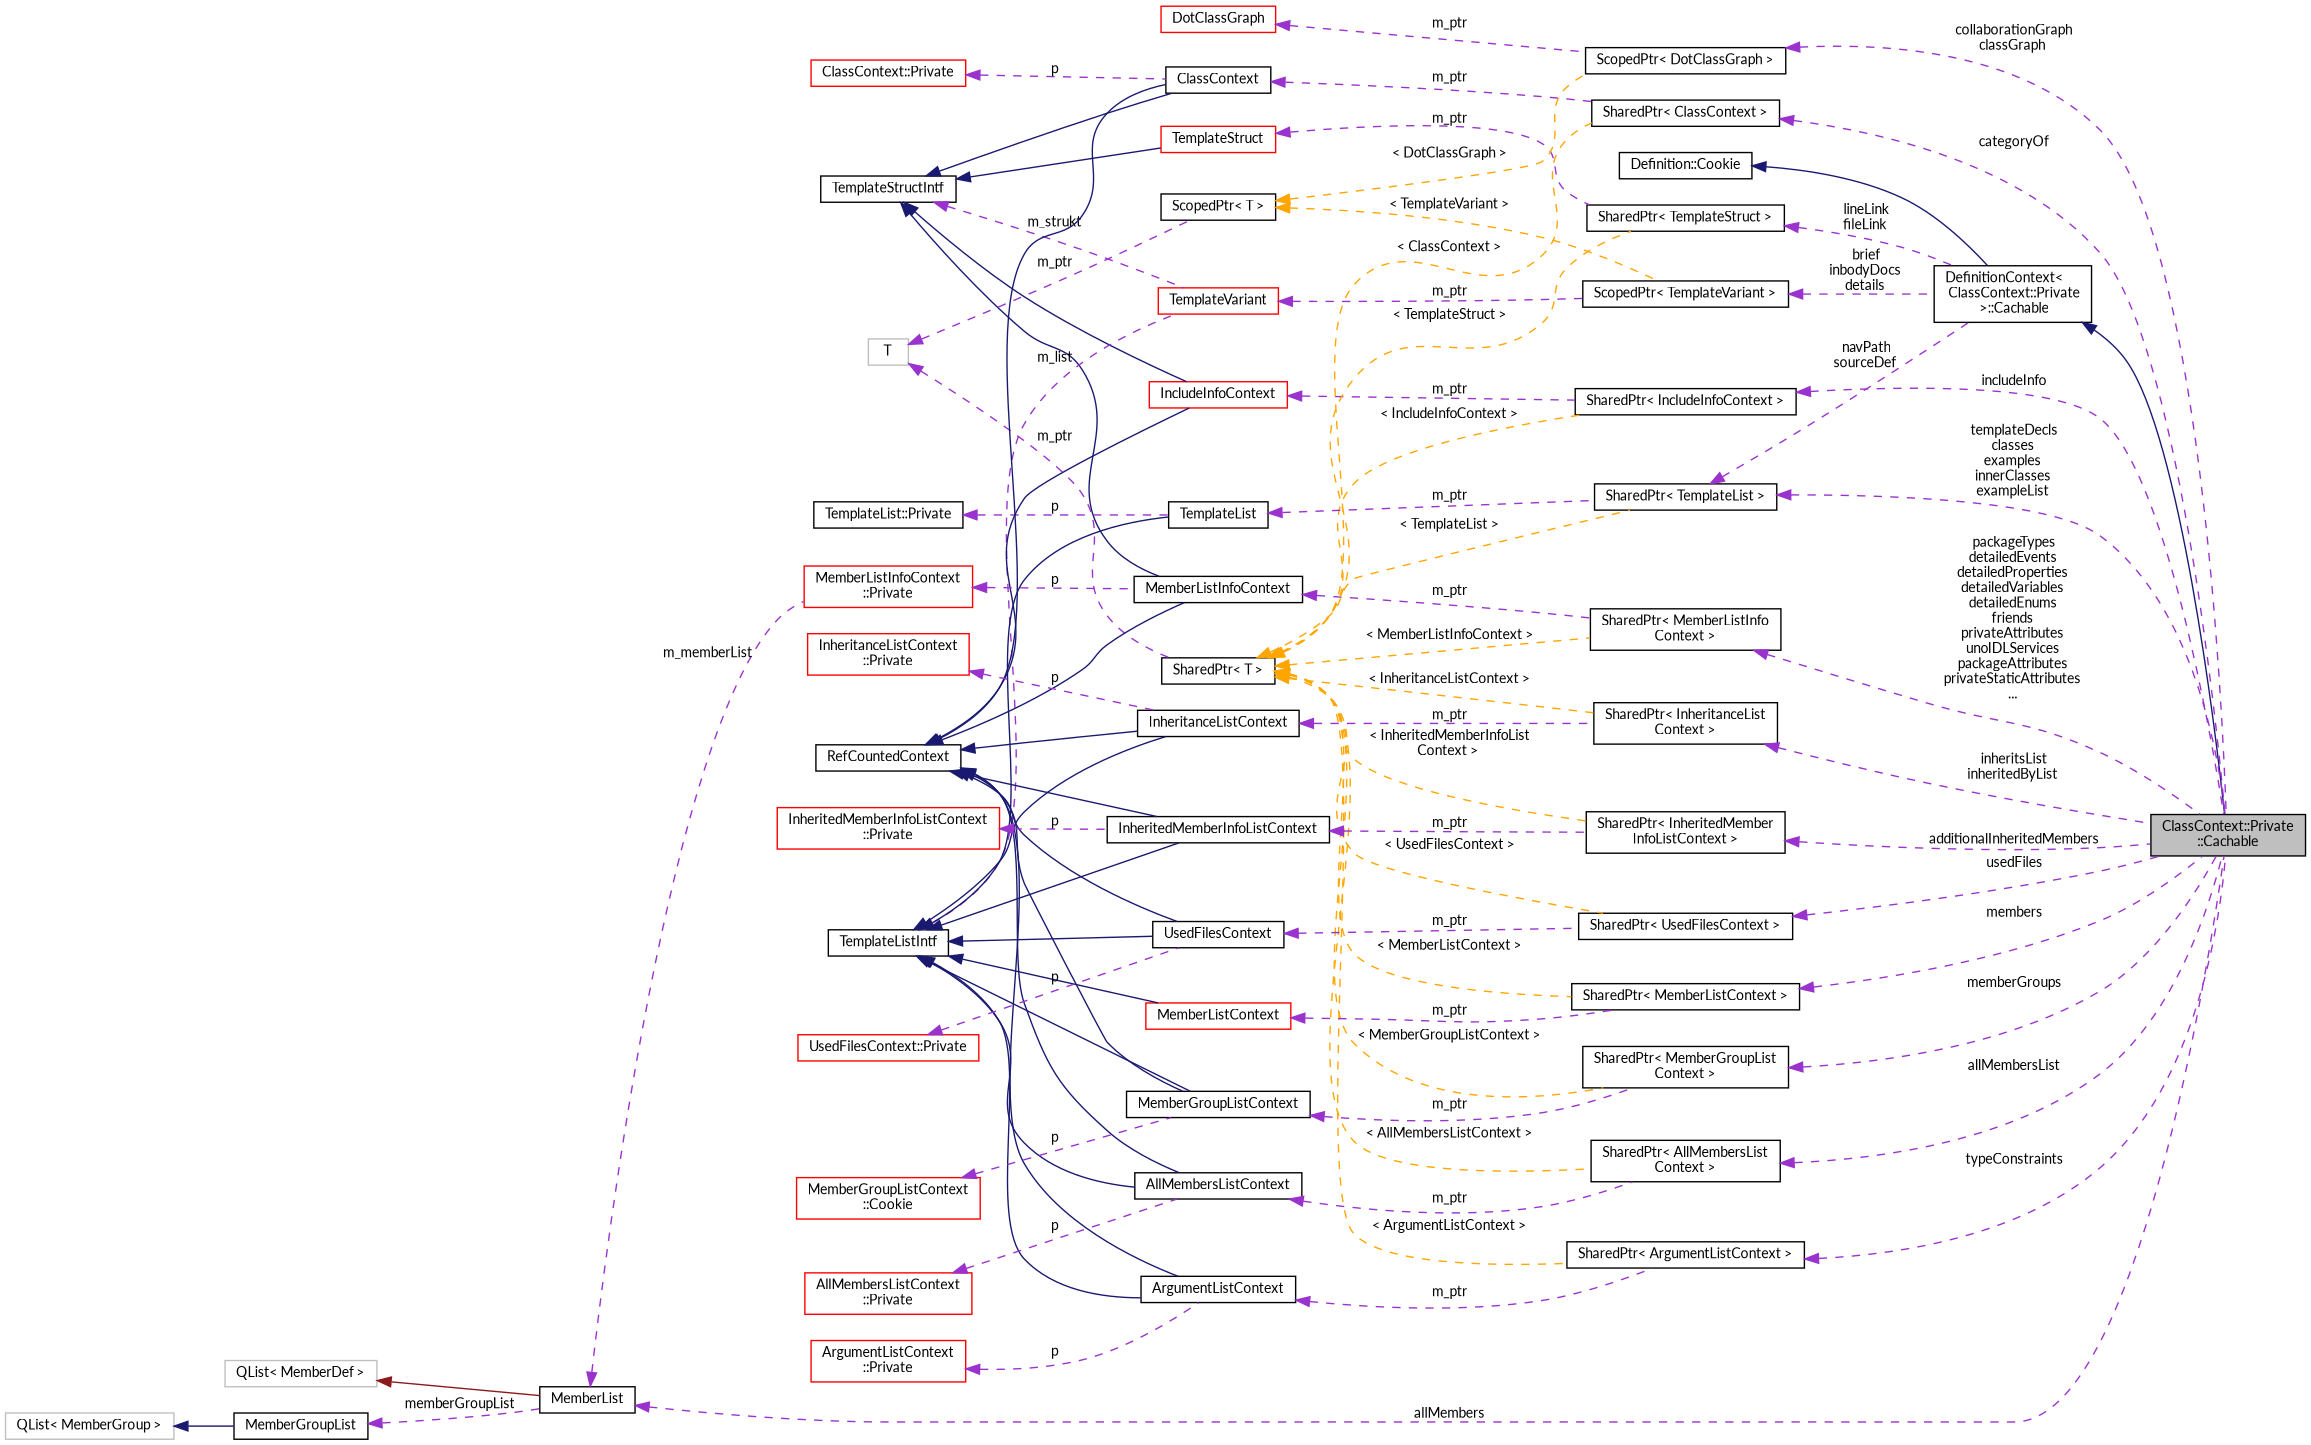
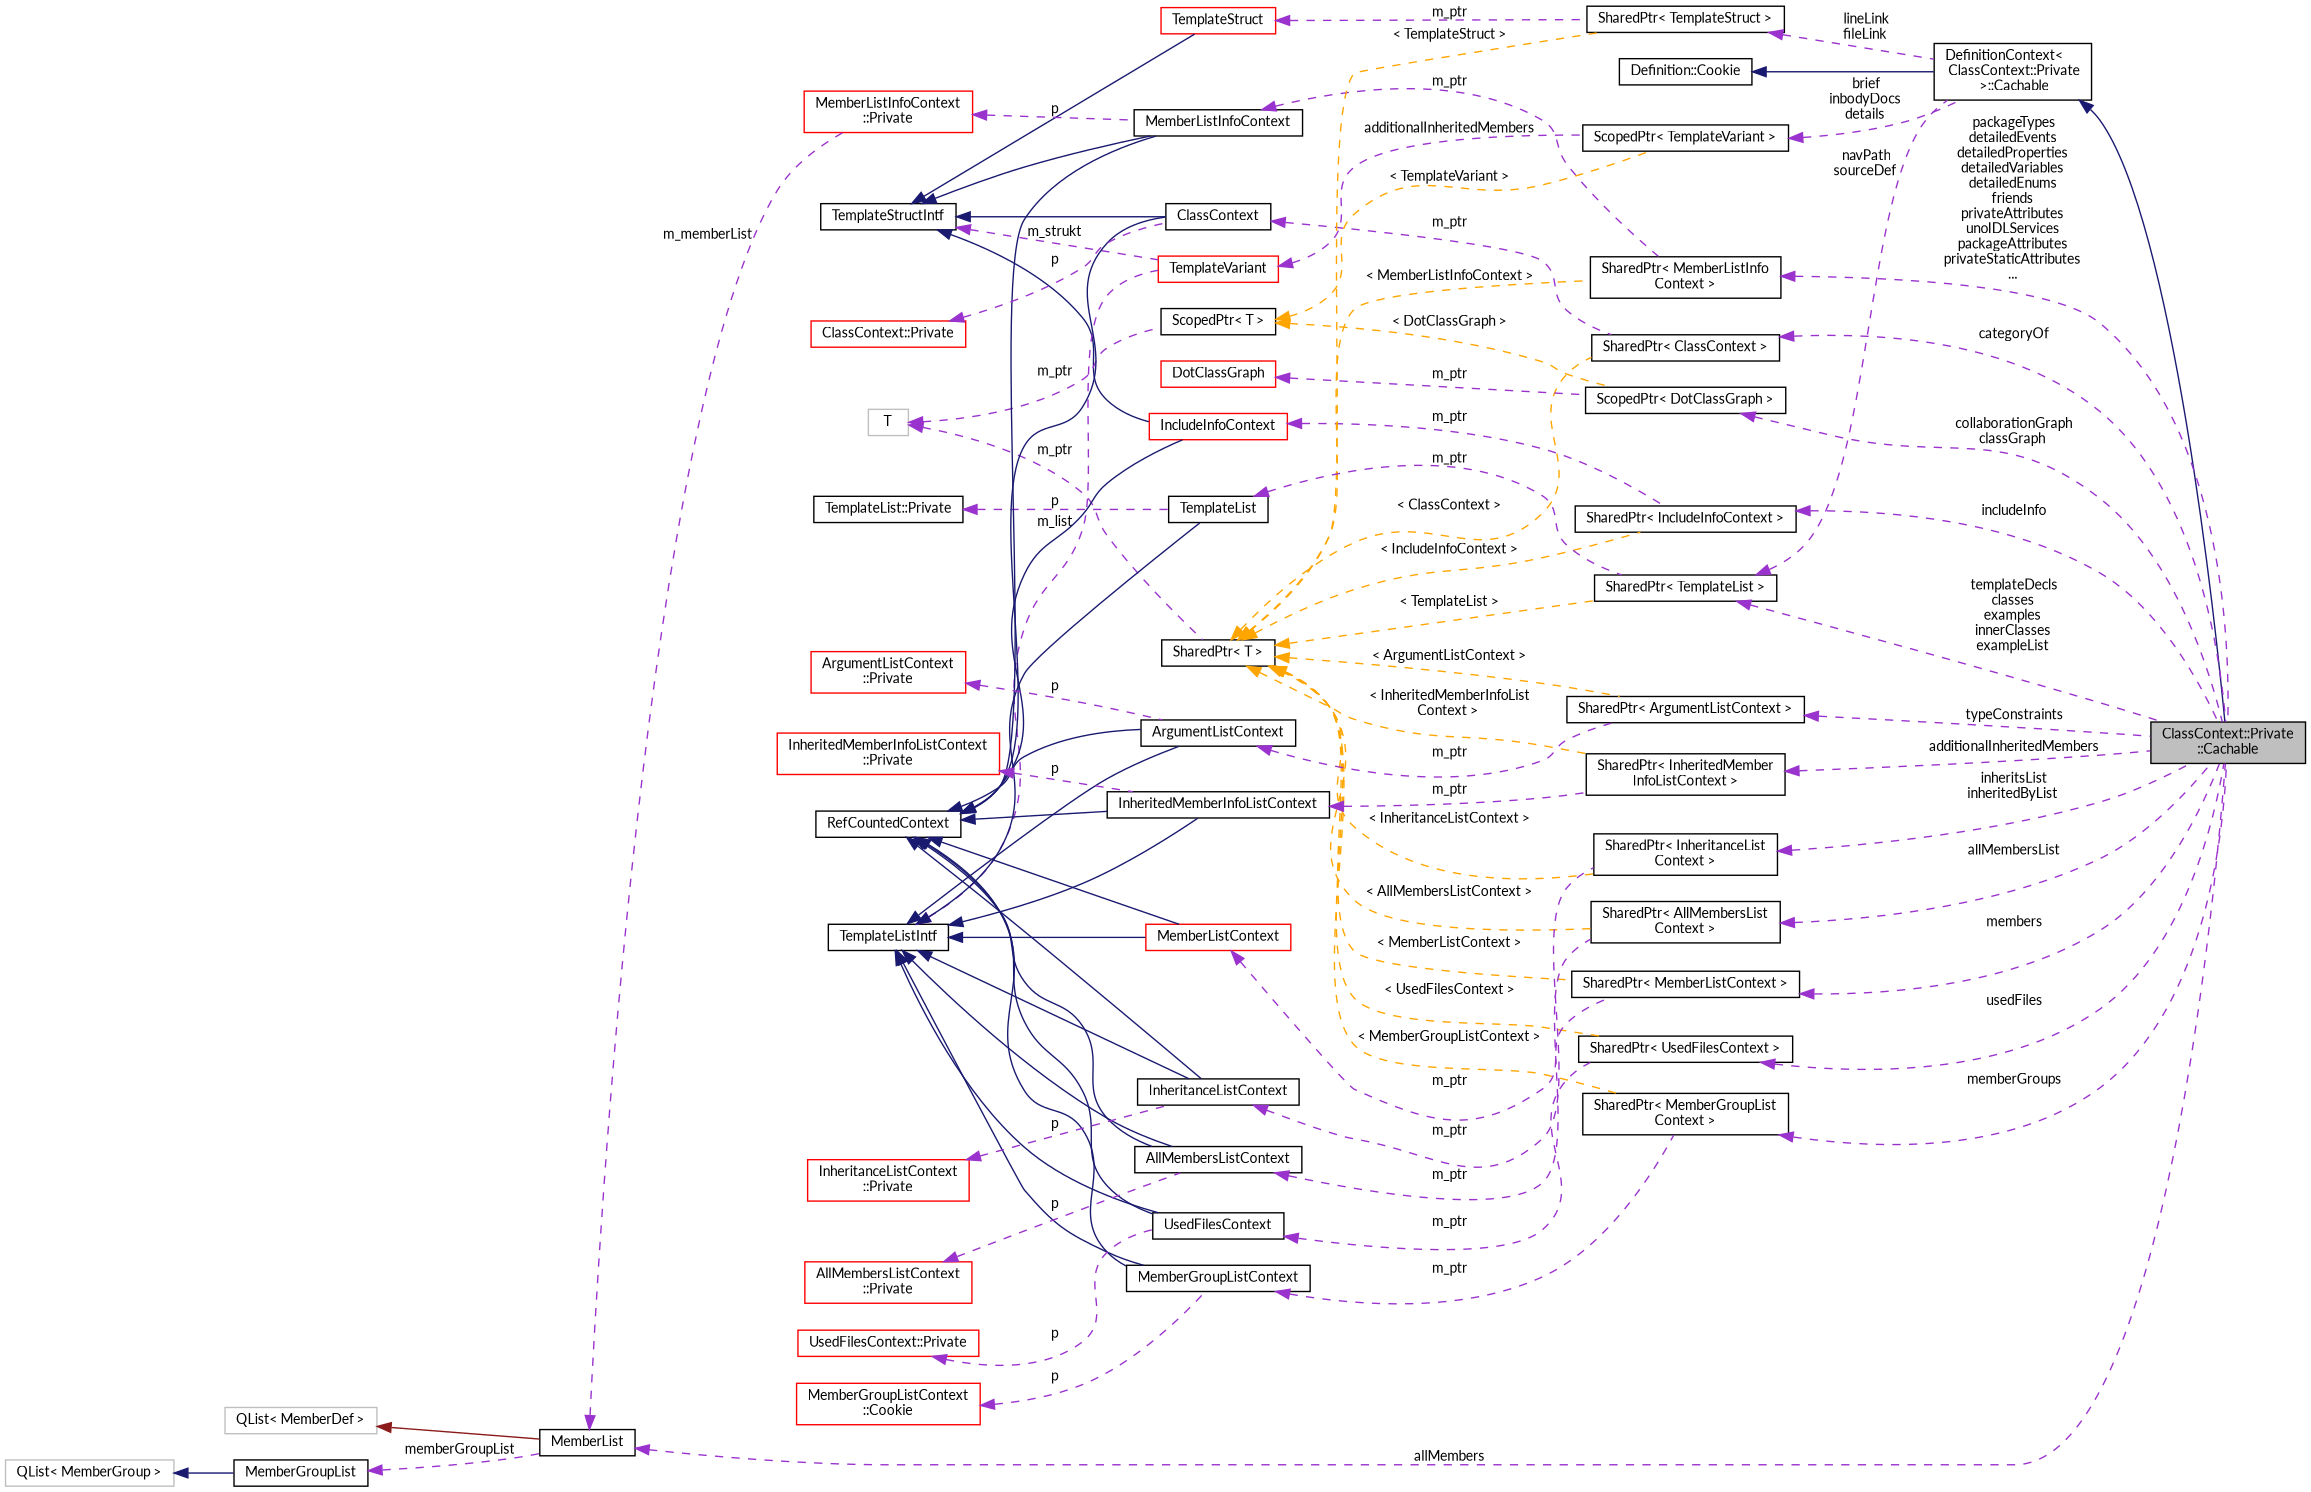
edge "ScopedPtr< TemplateVariant >" -> "TemplateVariant": label " m_ptr" -> " additionalInheritedMembers"
edge "MemberListContext" -> "RefCountedContext": added
